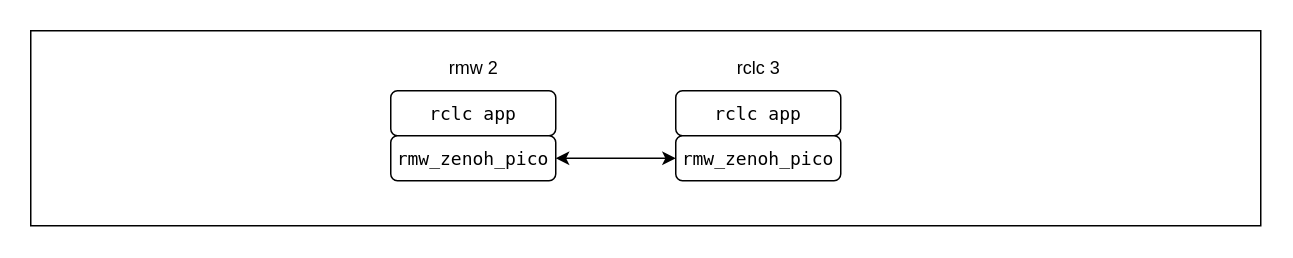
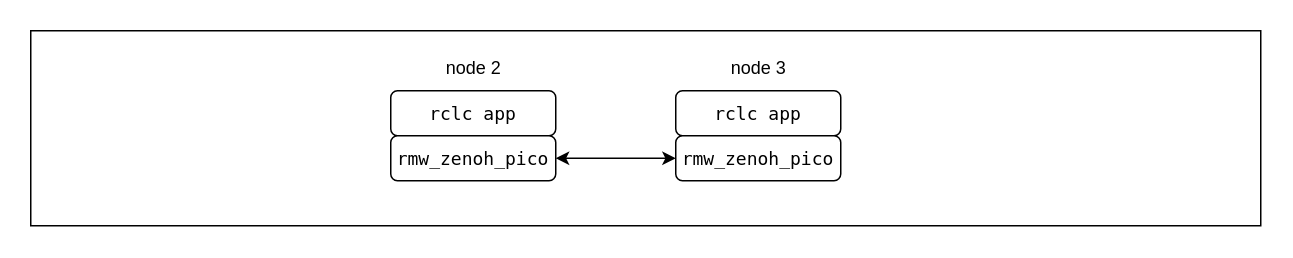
node "rmw 2": label "rmw 2" -> "node 2"
node "rclc 3": label "rclc 3" -> "node 3"
